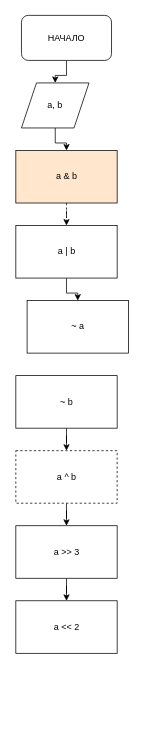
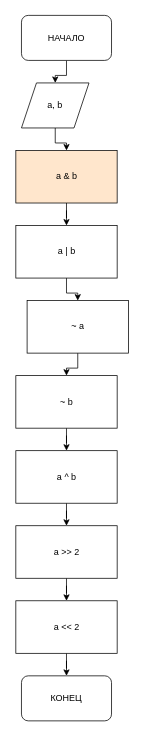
edge "a & b" -> "a | b": style dashed -> solid
edge "~ a" -> "~ b": added
node "a ^ b": style dashed -> solid
node "a >> 3": label "a >> 3" -> "a >> 2"
edge "a << 2" -> "КОНЕЦ": added
node "КОНЕЦ": added
